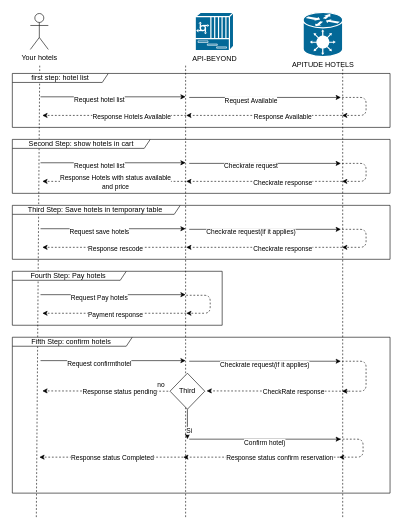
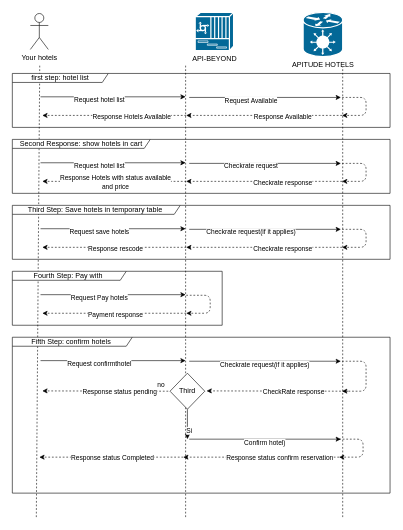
node "Second Step: show hotels in cart": label "Second Step: show hotels in cart" -> "Second Response: show hotels in cart"
node "Fourth Step: Pay hotels": label "Fourth Step: Pay hotels" -> "Fourth Step: Pay with"
